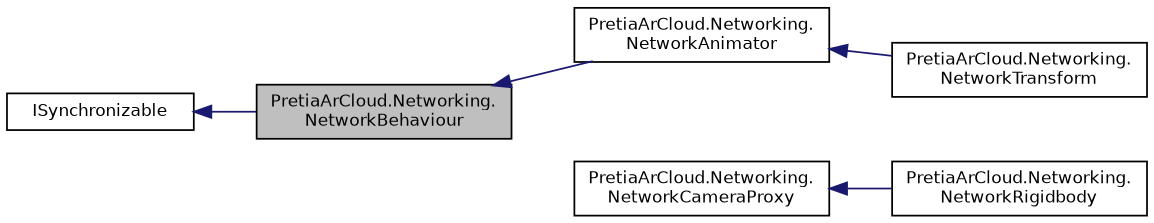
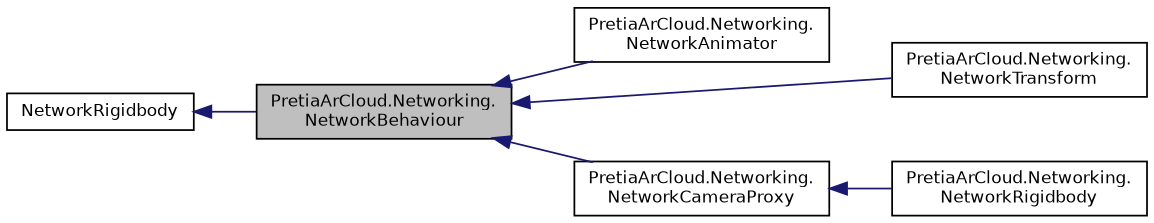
edge "PretiaArCloud.Networking. NetworkTransform" -> "PretiaArCloud.Networking. NetworkAnimator": now "PretiaArCloud.Networking. NetworkTransform" -> "PretiaArCloud.Networking. NetworkBehaviour"
node "ISynchronizable": label "ISynchronizable" -> "NetworkRigidbody"
edge "PretiaArCloud.Networking. NetworkCameraProxy" -> "PretiaArCloud.Networking. NetworkBehaviour": added
